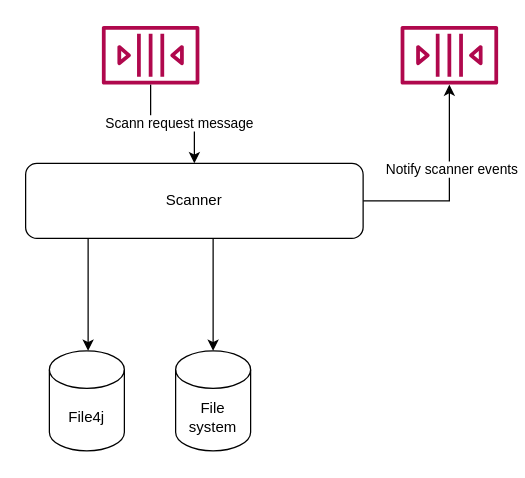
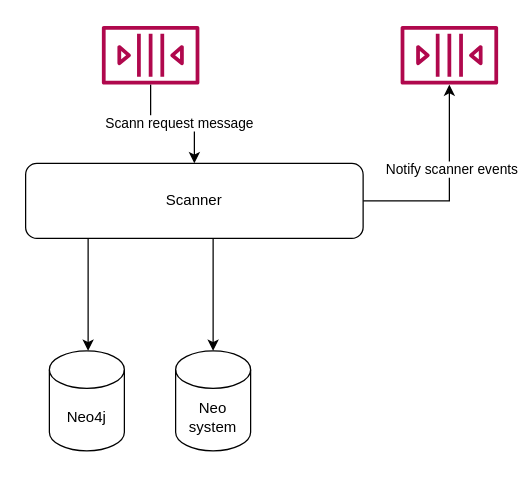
node "File4j": label "File4j" -> "Neo4j"
node "File system": label "File system" -> "Neo system"
